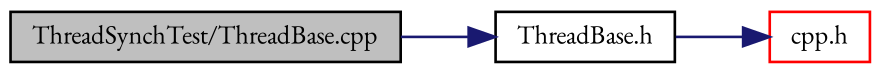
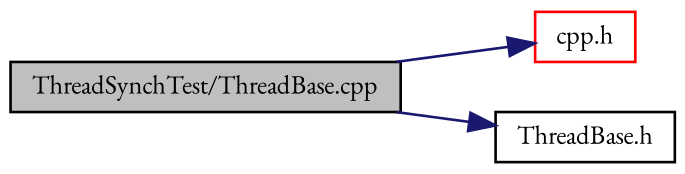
edge "ThreadBase.h" -> "cpp.h": now "ThreadSynchTest/ThreadBase.cpp" -> "cpp.h"
